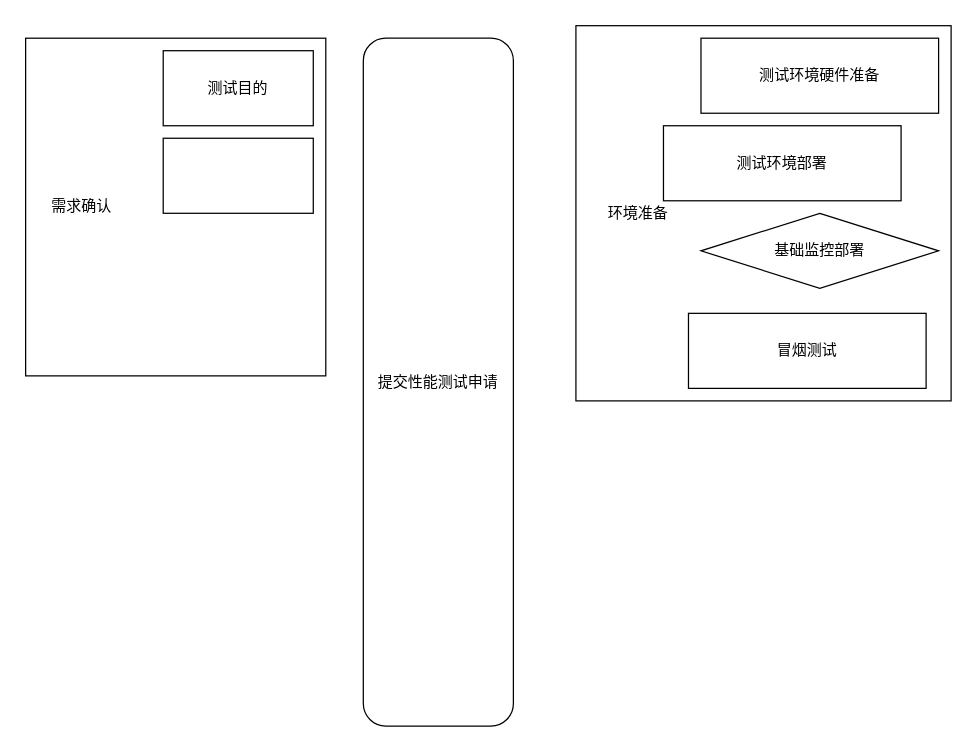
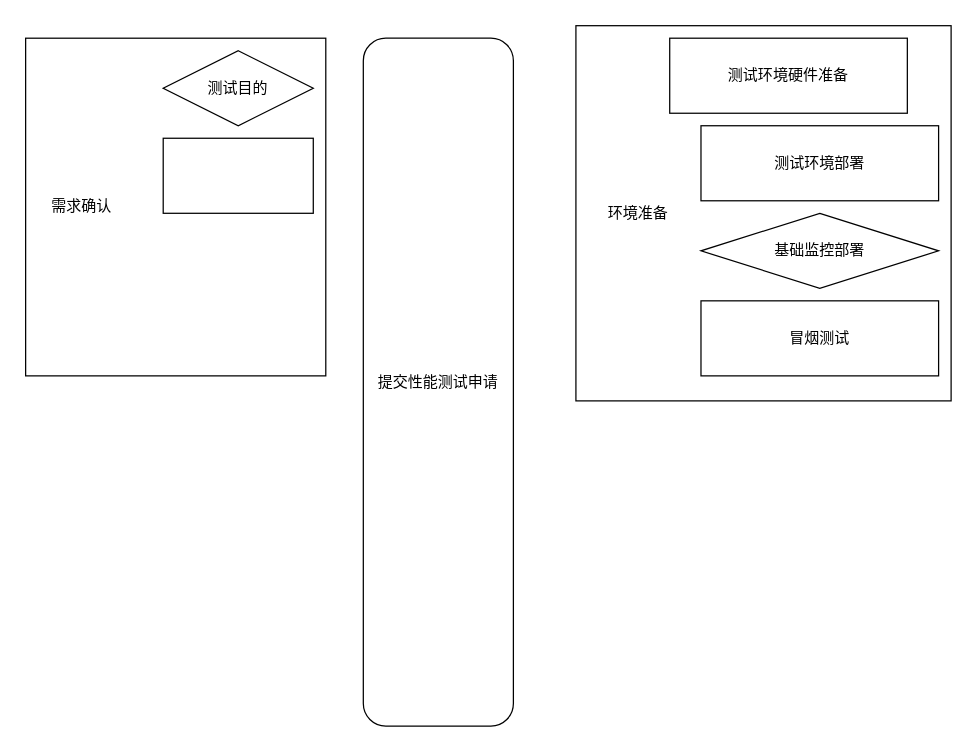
node "测试环境硬件准备": moved (819, 76) -> (788, 76)
node "测试目的": shape rectangle -> diamond
node "测试环境部署": moved (782, 163) -> (819, 163)
node "冒烟测试": moved (807, 351) -> (819, 338)
